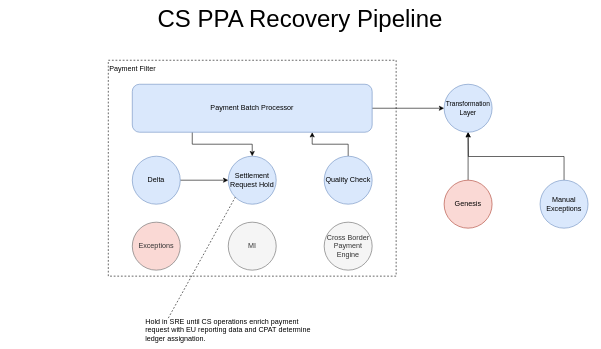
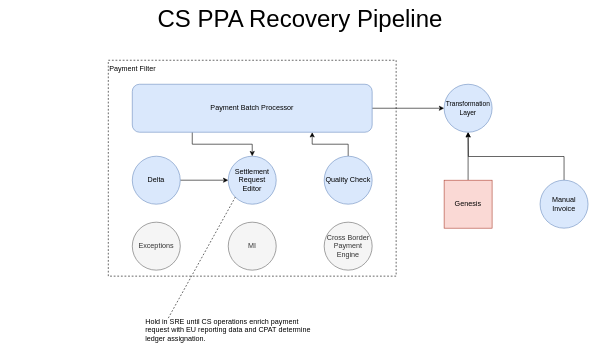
node "Settlement Request Hold": label "Settlement Request Hold" -> "Settlement Request Editor"
node "Genesis": shape ellipse -> rectangle
node "Manual Exceptions": label "Manual Exceptions" -> "Manual Invoice"
node "Exceptions": fillcolor #fad9d5 -> #f5f5f5
